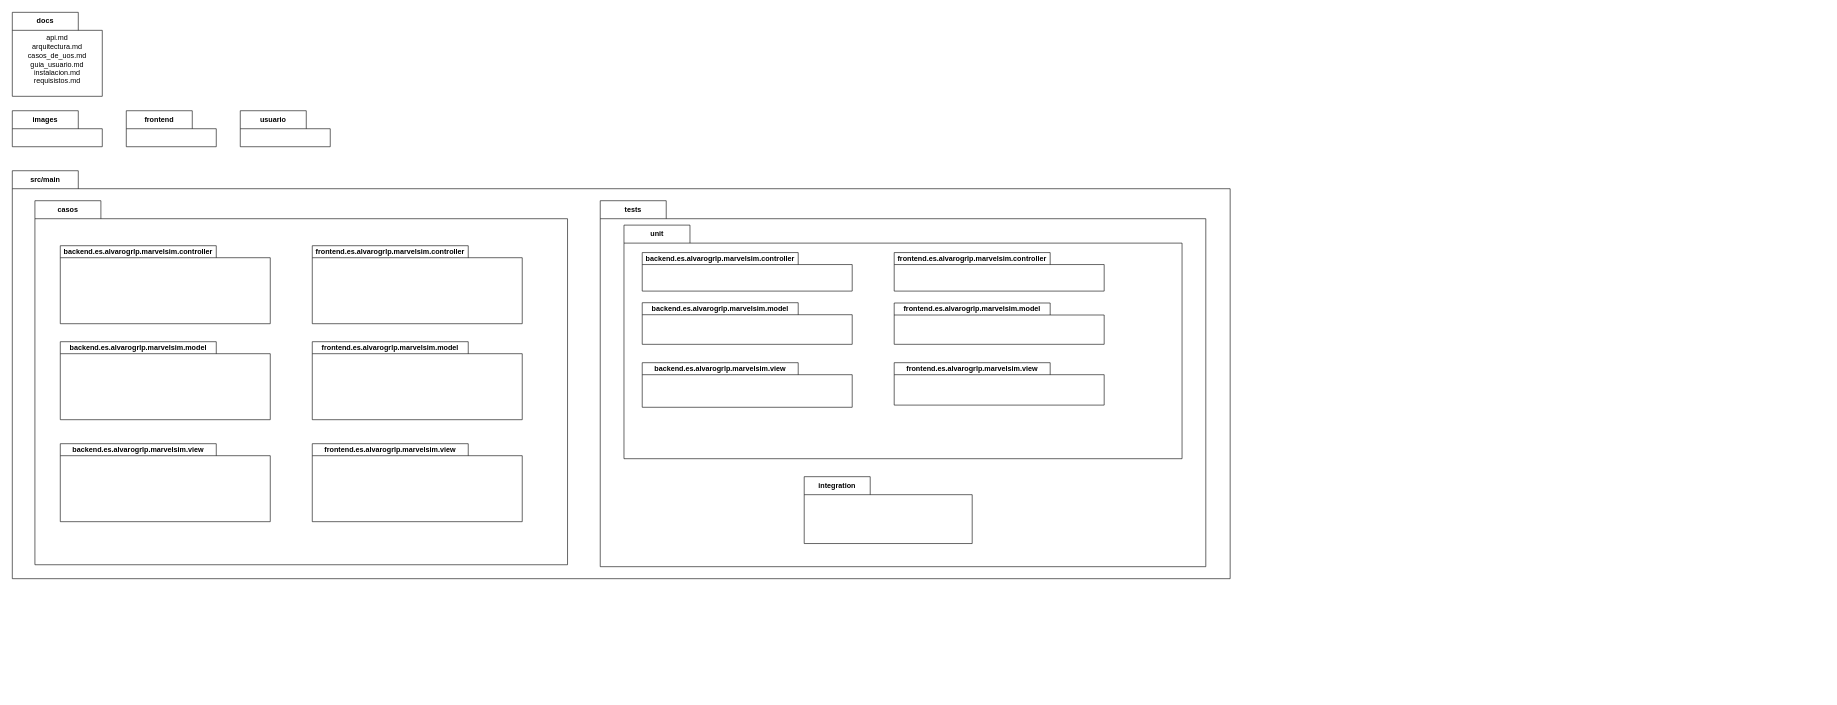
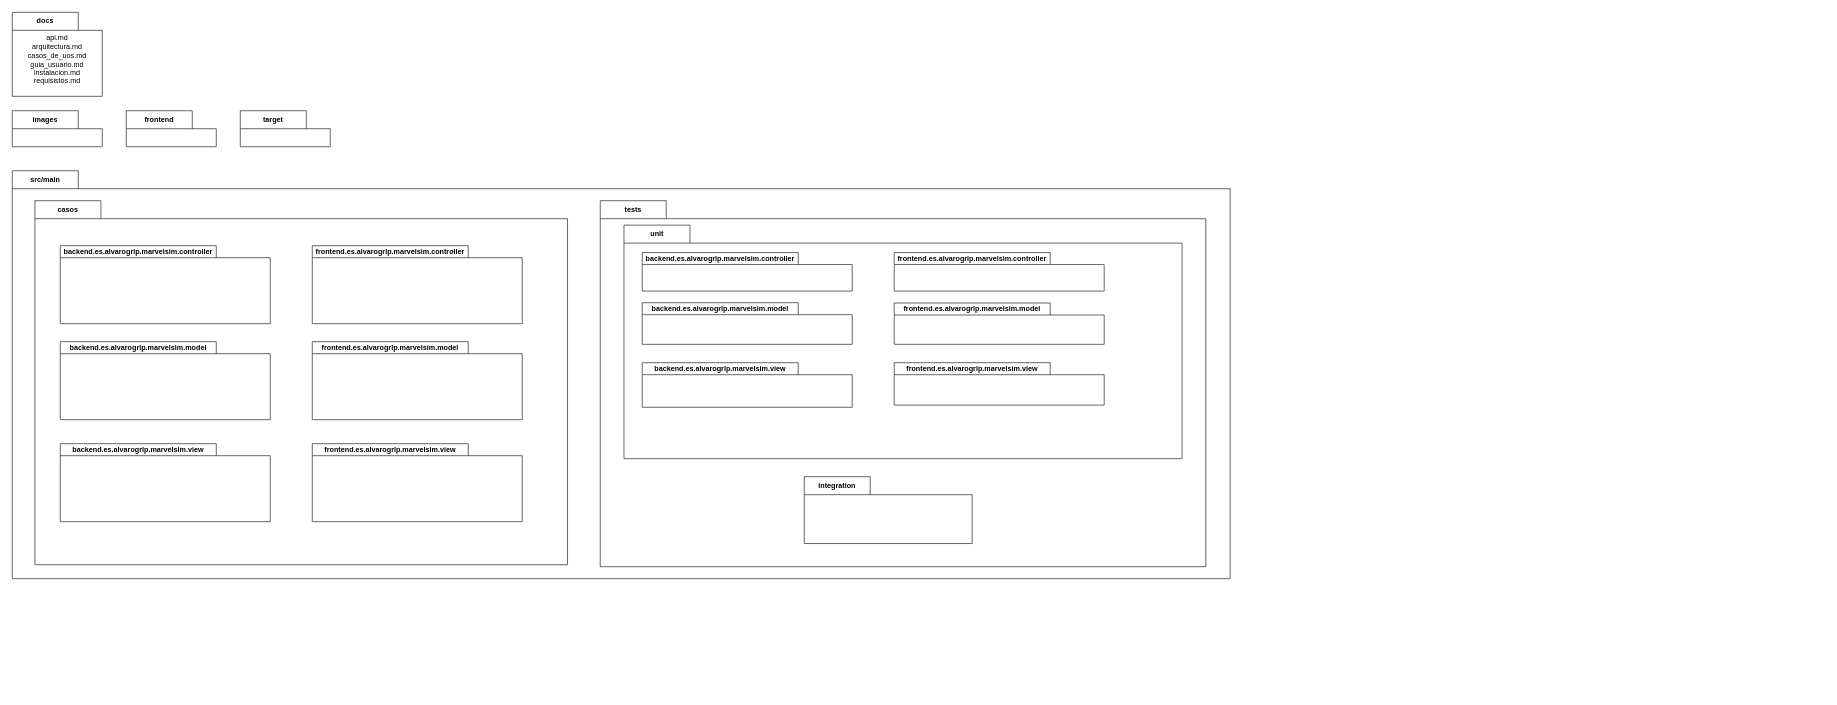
node "usuario": label "usuario" -> "target"
